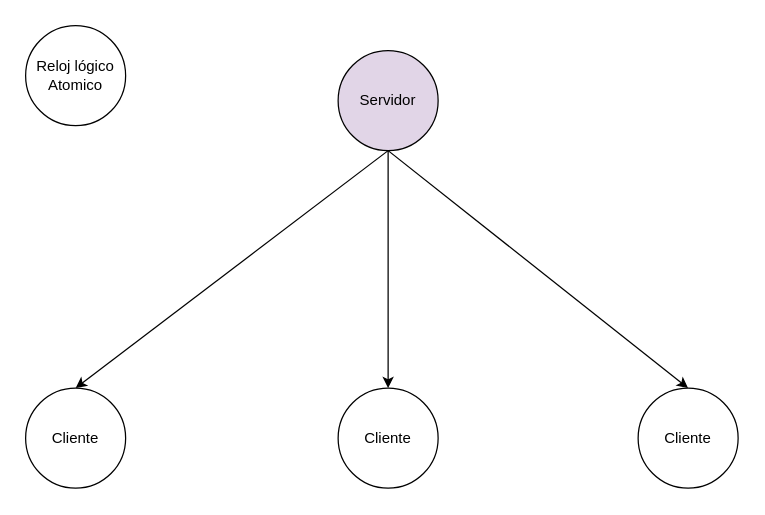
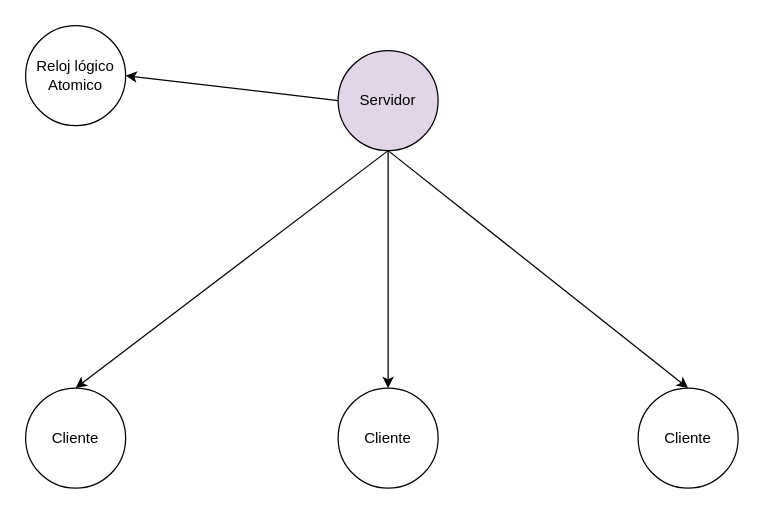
edge "Servidor" -> "Reloj lógico Atomico": added
